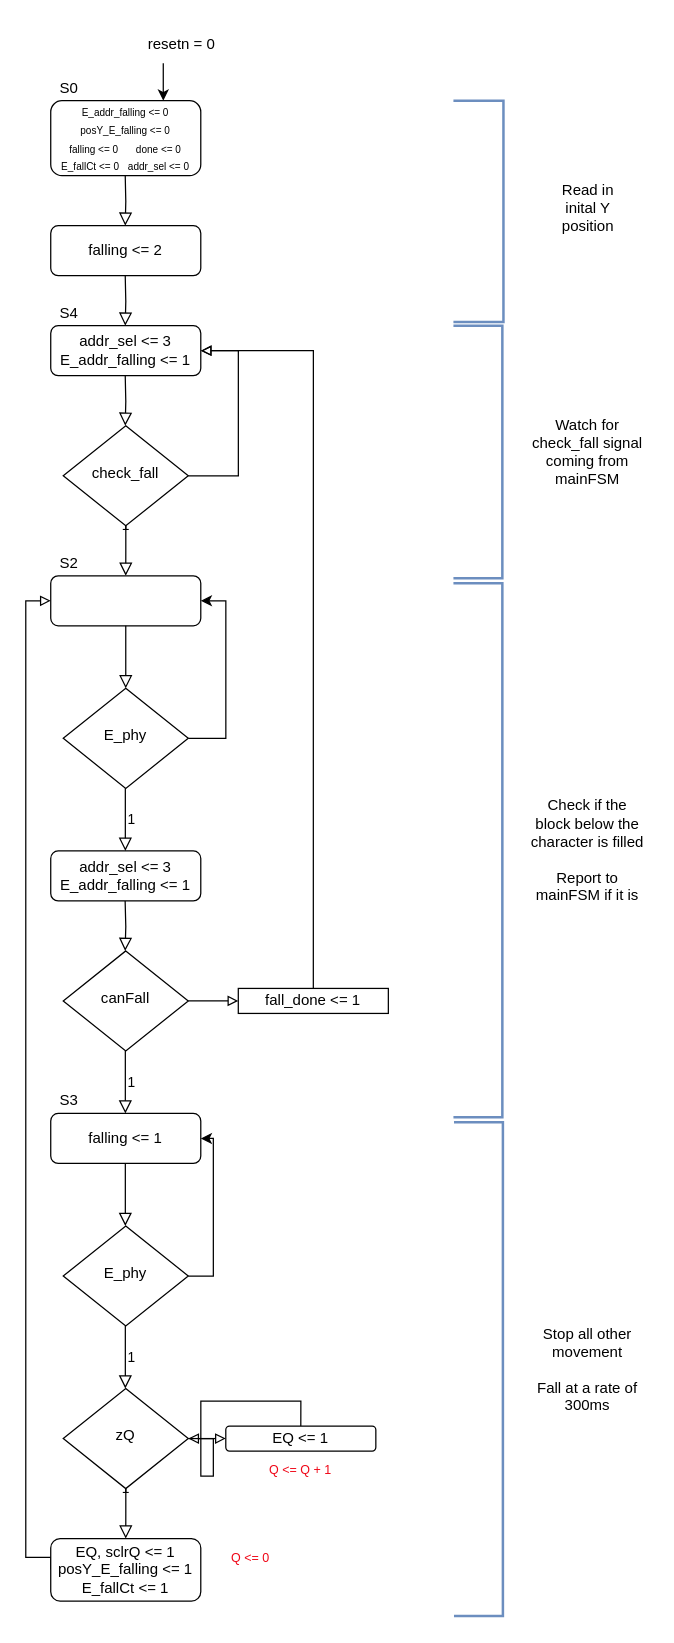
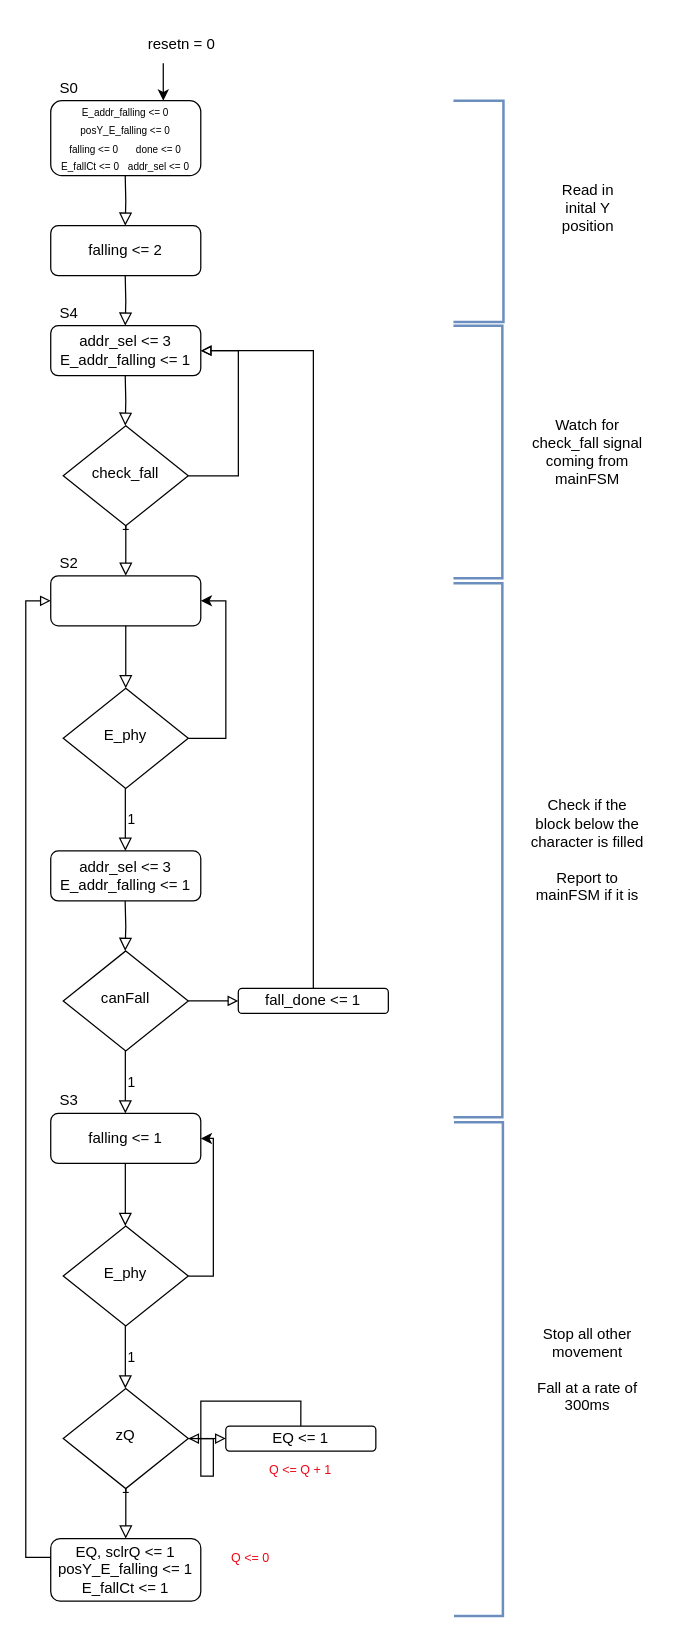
node "fall_done <= 1": shape rectangle -> rounded rectangle
